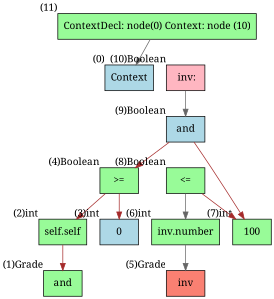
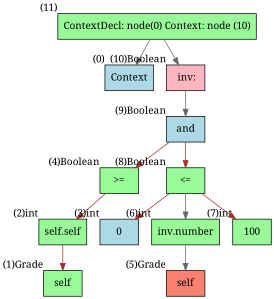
edge "ContextDecl: node(0) Context: node (10) (11)" -> "inv: (10)Boolean": added
edge "and (9)Boolean" -> "100 (7)int": now "and (9)Boolean" -> "<= (8)Boolean"
edge ">= (4)Boolean" -> "0 (3)int": now "<= (8)Boolean" -> "0 (3)int"
node "and (1)Grade": label "and (1)Grade" -> "self (1)Grade"
node "inv (5)Grade": label "inv (5)Grade" -> "self (5)Grade"
